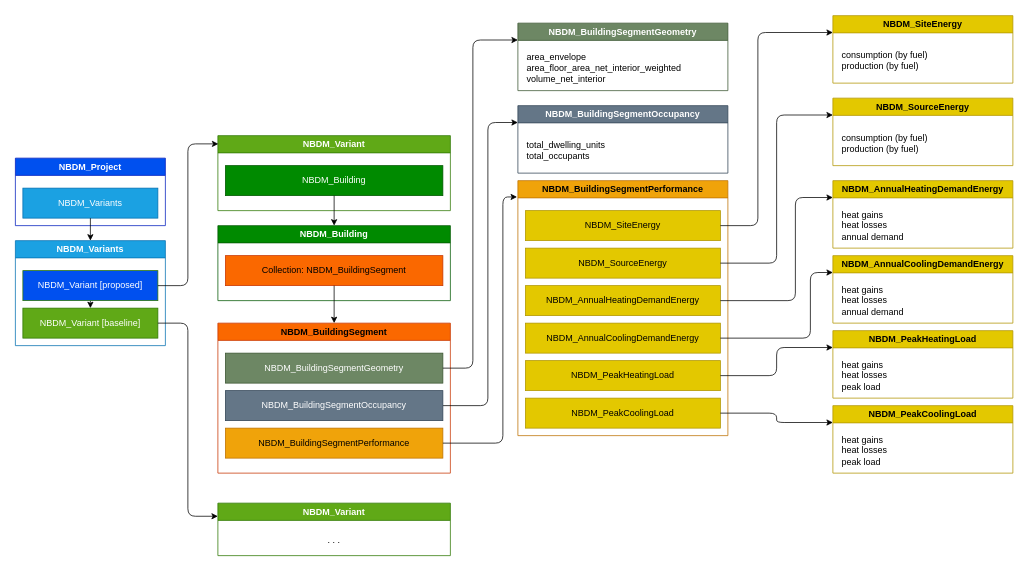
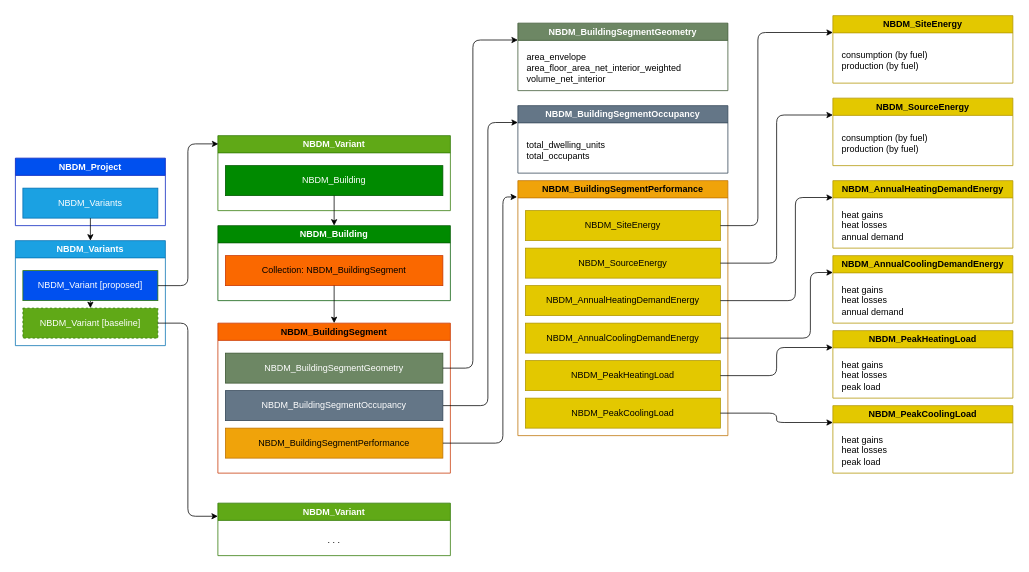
node "NBDM_Variant [baseline]": style solid -> dashed
